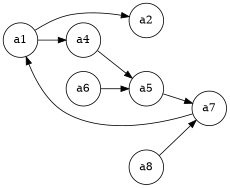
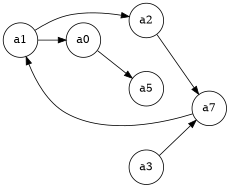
node "a4": label "a4" -> "a0"
node "a6": removed
edge "a5" -> "a7": now "a2" -> "a7"
node "a8": label "a8" -> "a3"
